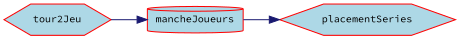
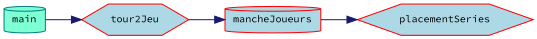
node "main": added
